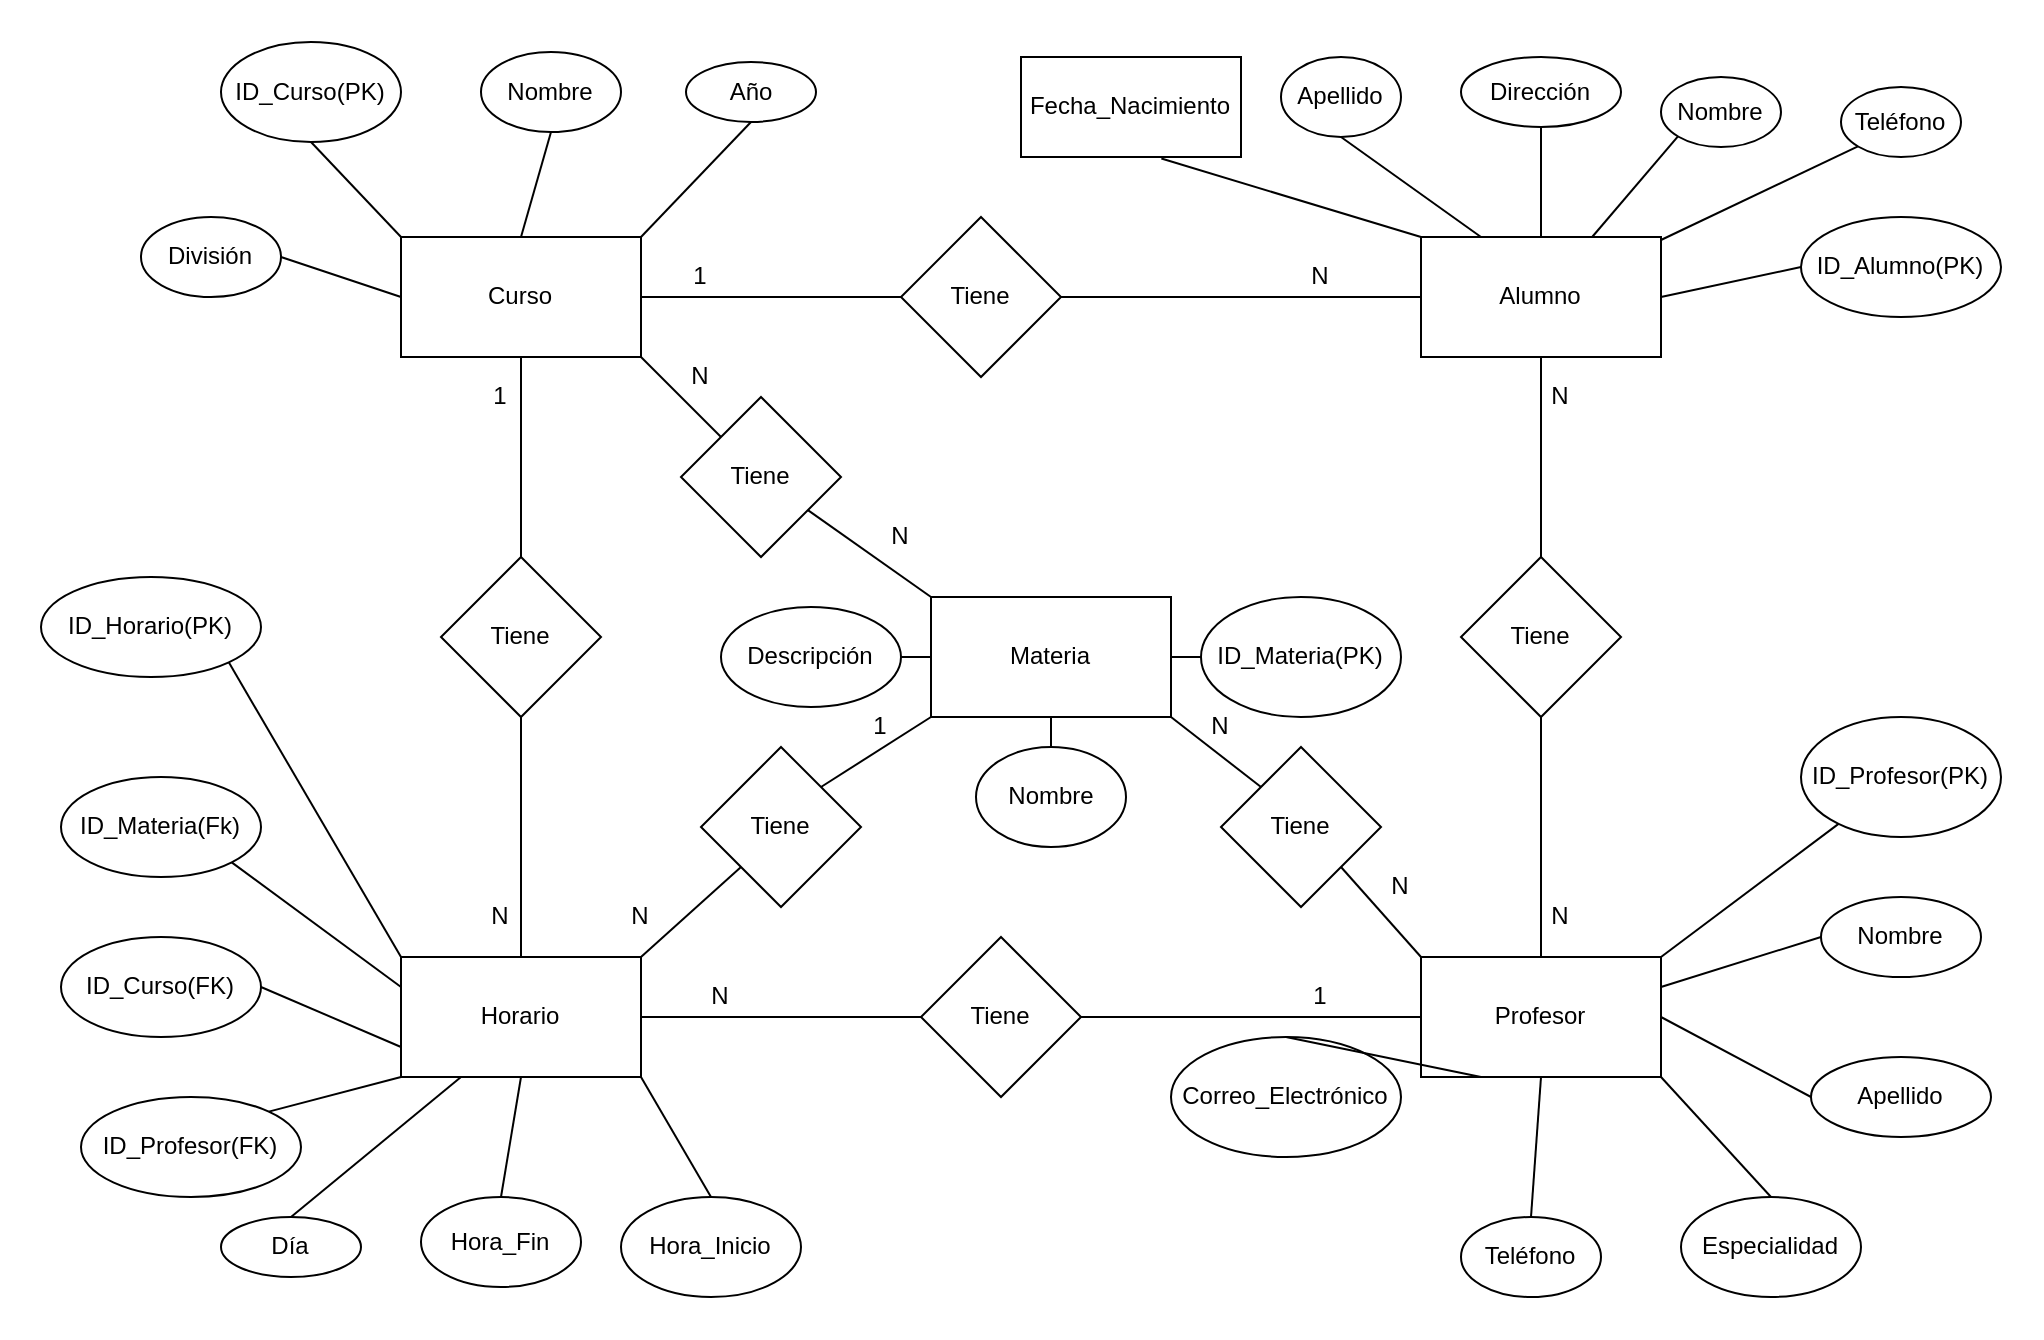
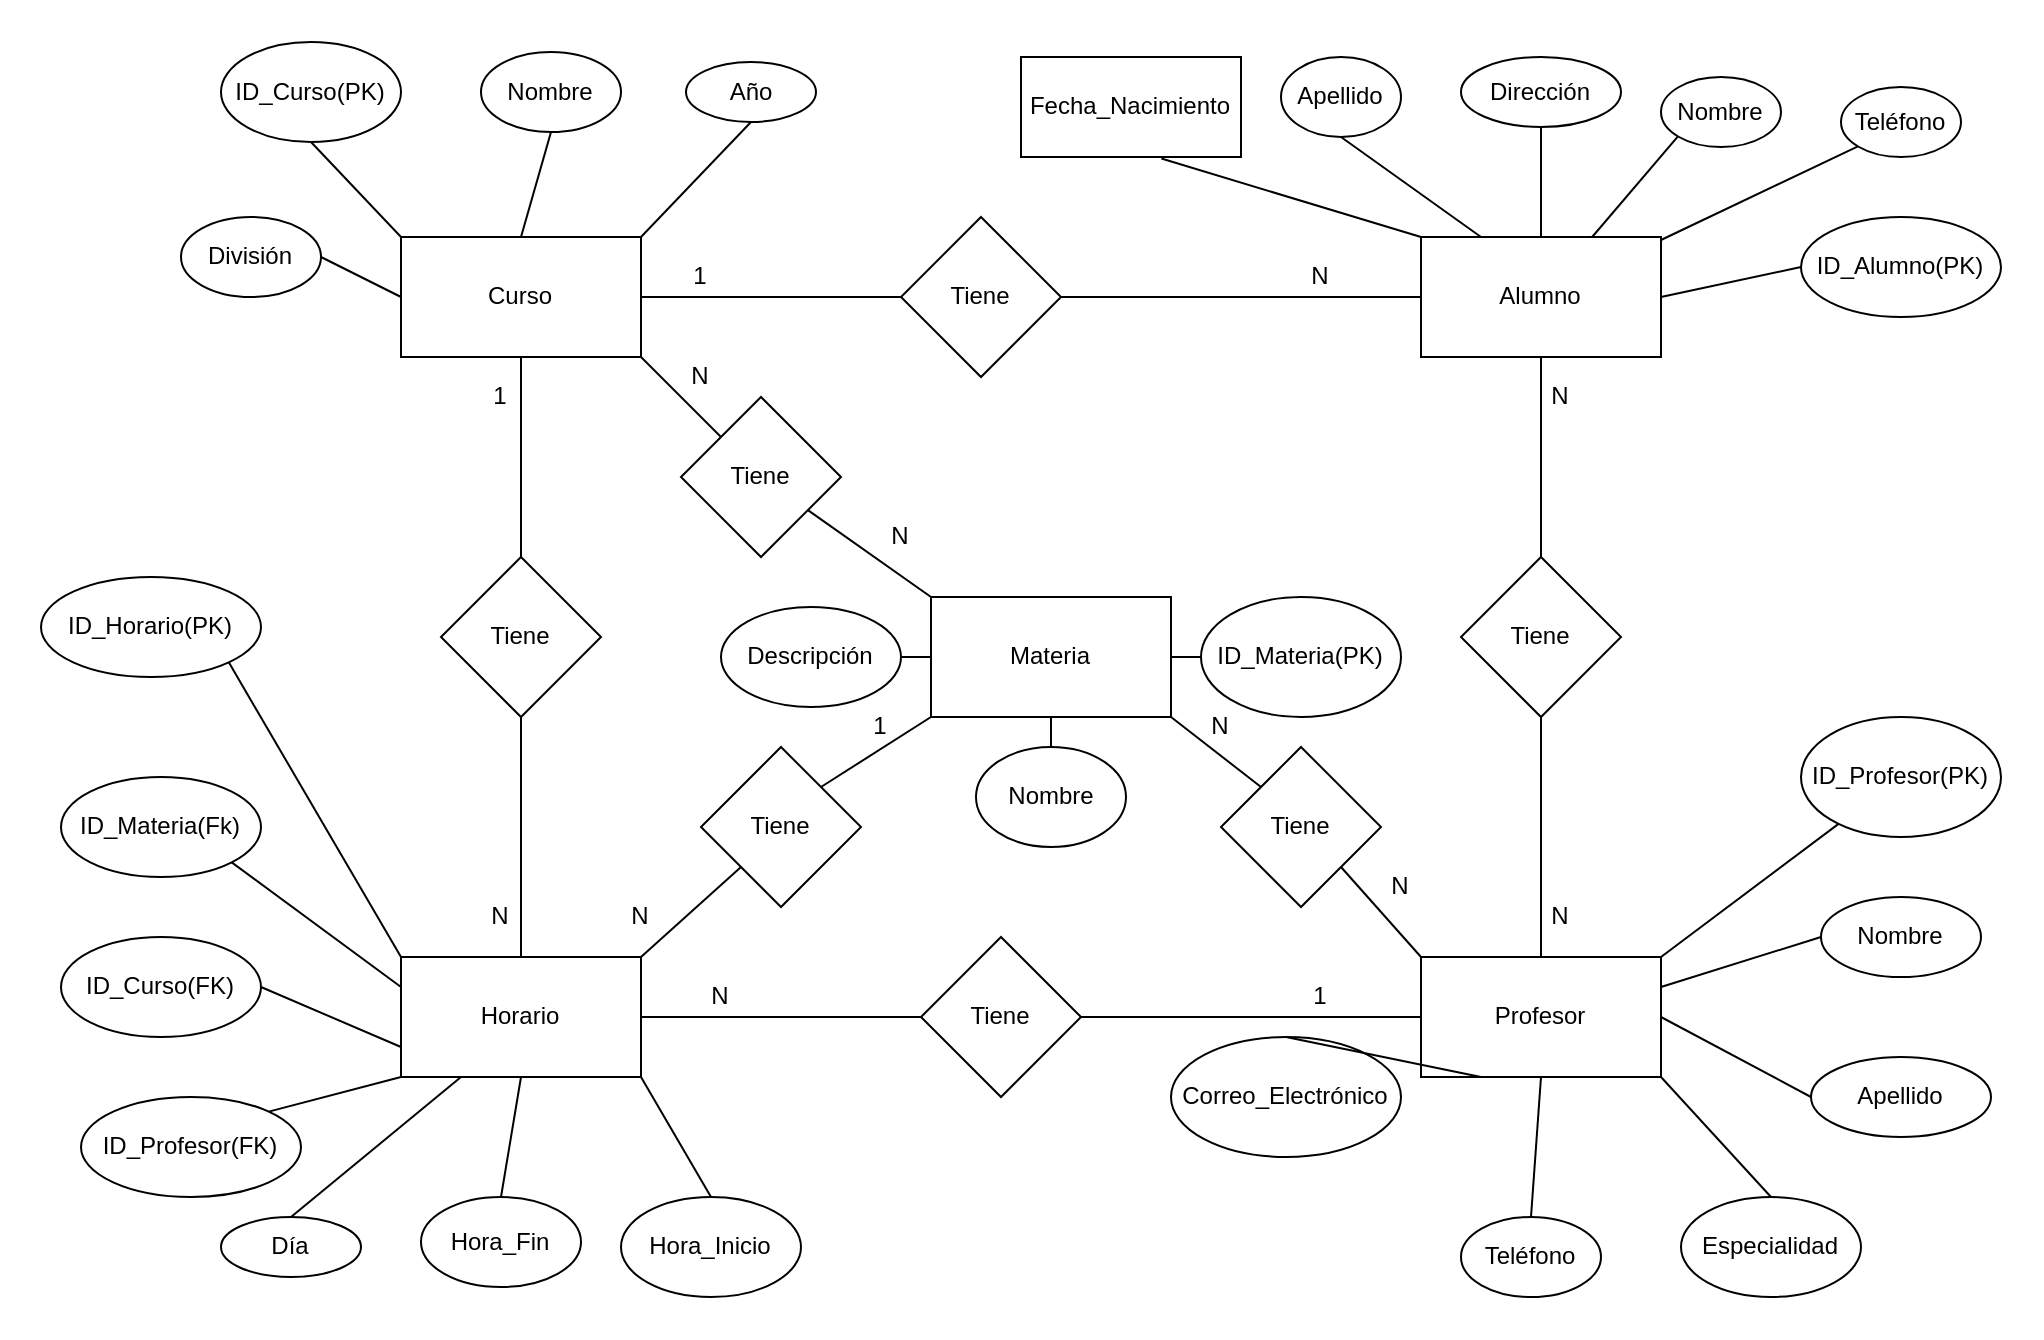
node "División": moved (211, 257) -> (251, 257)
